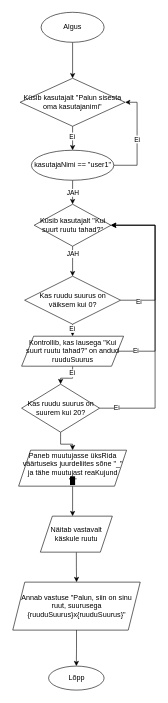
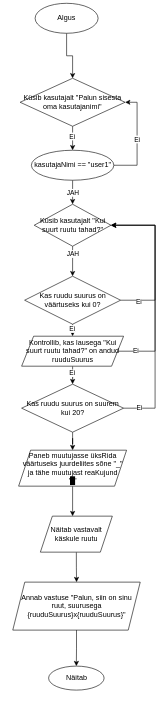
node "Algus": moved (73, 27) -> (67, 18)
node "Kas ruudu suurus on väiksem kui 0?": label "Kas ruudu suurus on väiksem kui 0?" -> "Kas ruudu suurus on väärtuseks kui 0?"
node "Kas ruudu suurus on suurem kui 20?": size 78x48 -> 102x48
node "Lõpp": label "Lõpp" -> "Näitab"
